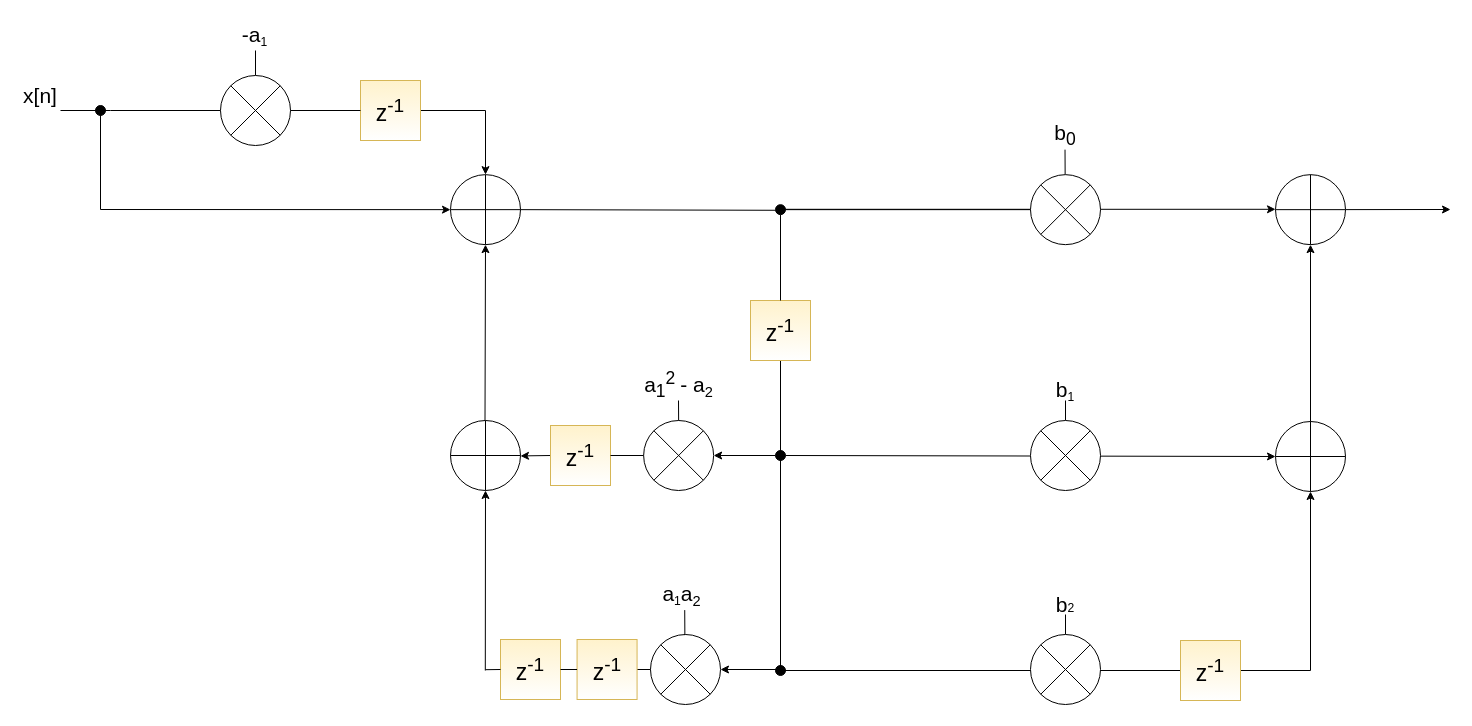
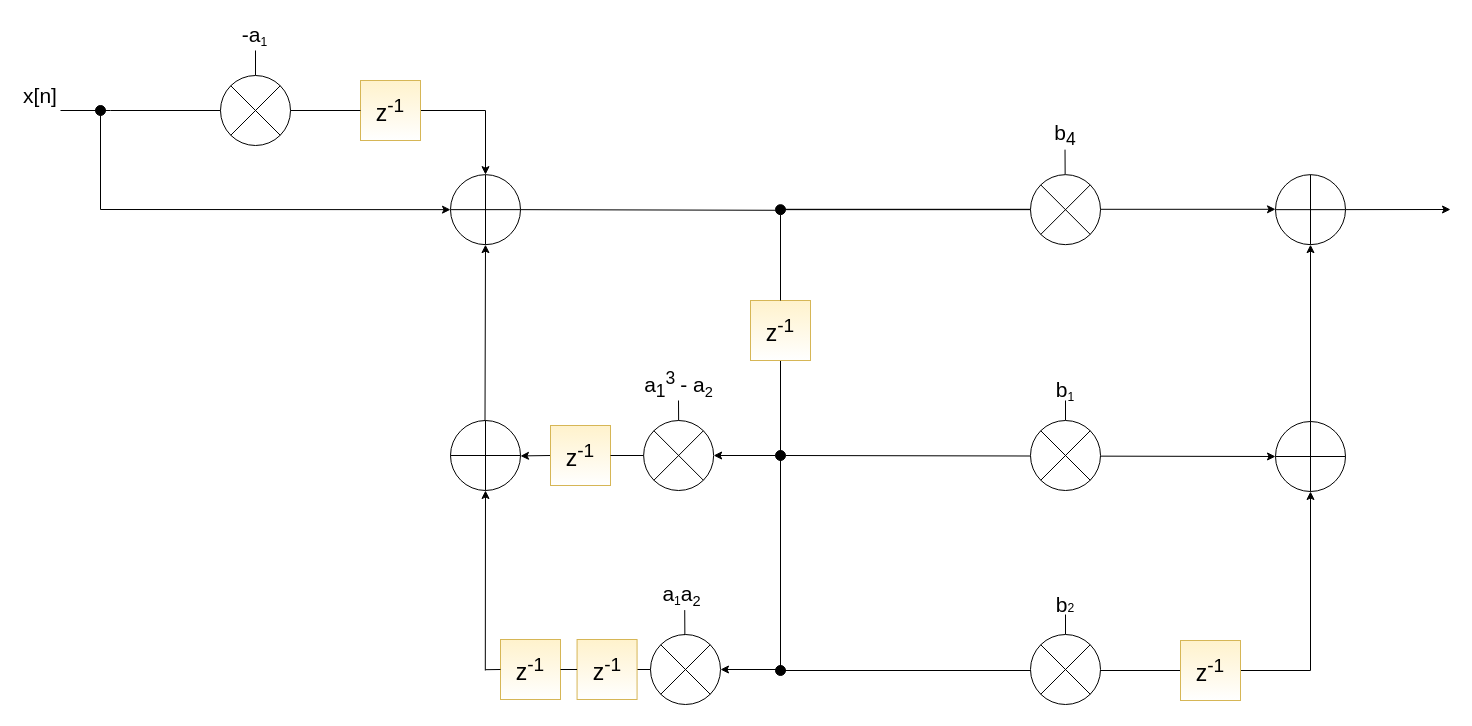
node "b0": label "b0" -> "b4"
node "a12 - a2": label "a12 - a2" -> "a13 - a2"
